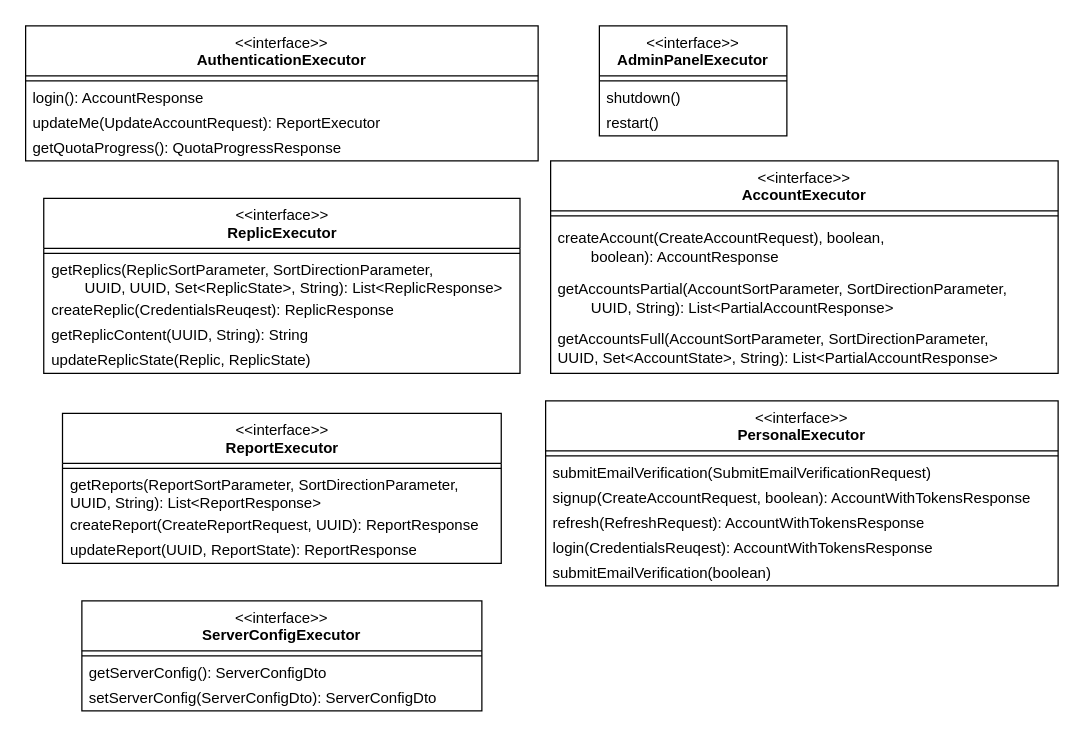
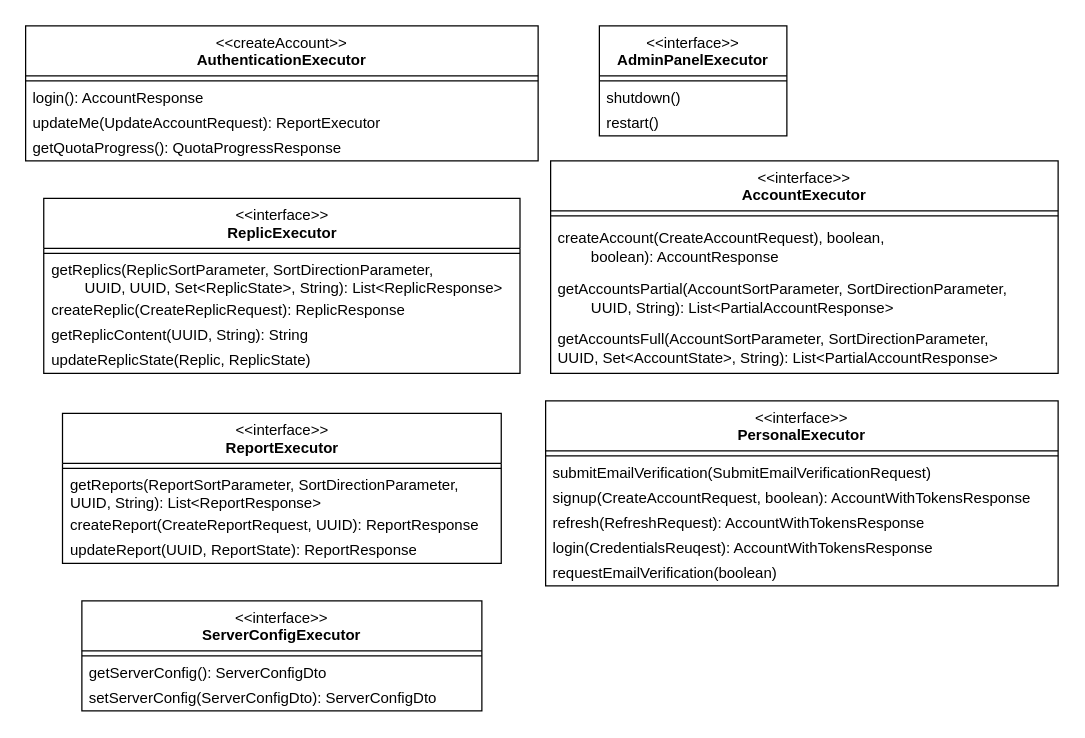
node "<<interface>> AuthenticationExecutor": label "<<interface>> AuthenticationExecutor" -> "<<createAccount>> AuthenticationExecutor"
node "createReplic(CredentialsReuqest): ReplicResponse": label "createReplic(CredentialsReuqest): ReplicResponse" -> "createReplic(CreateReplicRequest): ReplicResponse"
node "submitEmailVerification(boolean)": label "submitEmailVerification(boolean)" -> "requestEmailVerification(boolean)"
